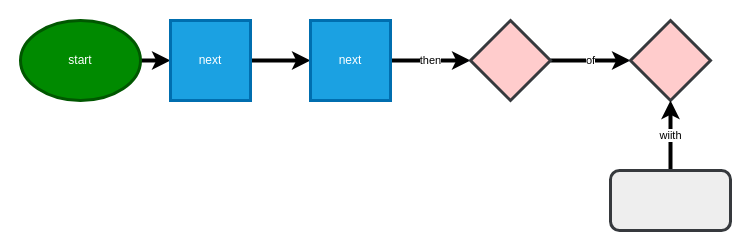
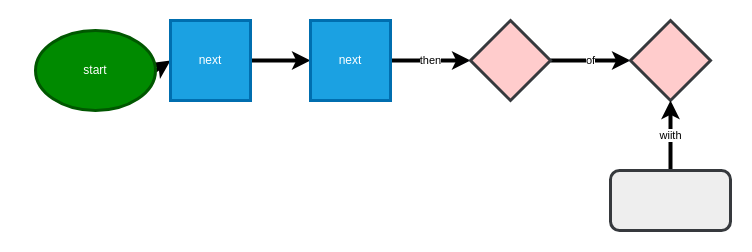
node "start": moved (81, 61) -> (96, 71)
